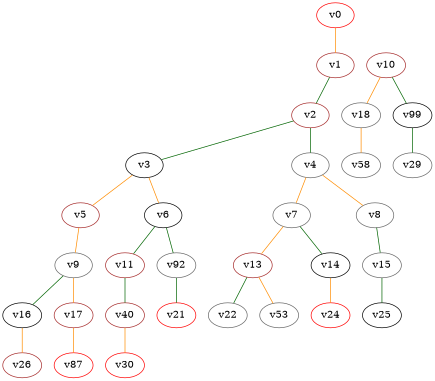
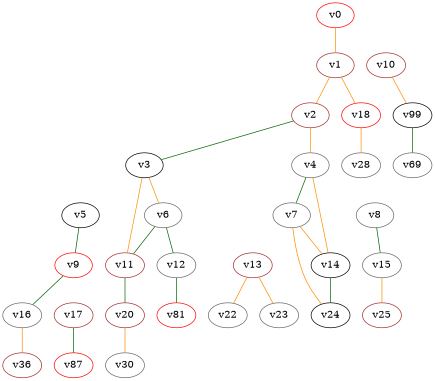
edge "v1" -- "v2": color darkgreen -> darkorange
edge "v10" -- "v18": now "v1" -- "v18"
edge "v10" -- "v99": color darkgreen -> darkorange
node "v18": color gray40 -> red
edge "v2" -- "v4": color darkgreen -> darkorange
node "v58": label "v58" -> "v28"
node "v29": label "v29" -> "v69"
edge "v3" -- "v5": now "v3" -- "v11"
edge "v4" -- "v7": color darkorange -> darkgreen
edge "v4" -- "v8": now "v4" -- "v14"
node "v5": color brown -> black
node "v6": color black -> gray40
edge "v5" -- "v9": color darkorange -> darkgreen
edge "v7" -- "v13": now "v7" -- "v24"
edge "v7" -- "v14": color darkgreen -> darkorange
node "v9": color gray40 -> red
node "v92": label "v92" -> "v12"
edge "v9" -- "v17": removed
edge "v13" -- "v22": color darkgreen -> darkorange
edge "v14" -- "v24": color darkorange -> darkgreen
edge "v15" -- "v25": color darkgreen -> darkorange
node "v16": color black -> gray40
node "v40": label "v40" -> "v20"
node "v21": label "v21" -> "v81"
node "v53": label "v53" -> "v23"
node "v24": color red -> black
node "v25": color black -> brown
edge "v17" -- "v87": color darkorange -> darkgreen
node "v26": label "v26" -> "v36"
node "v30": color red -> gray40
